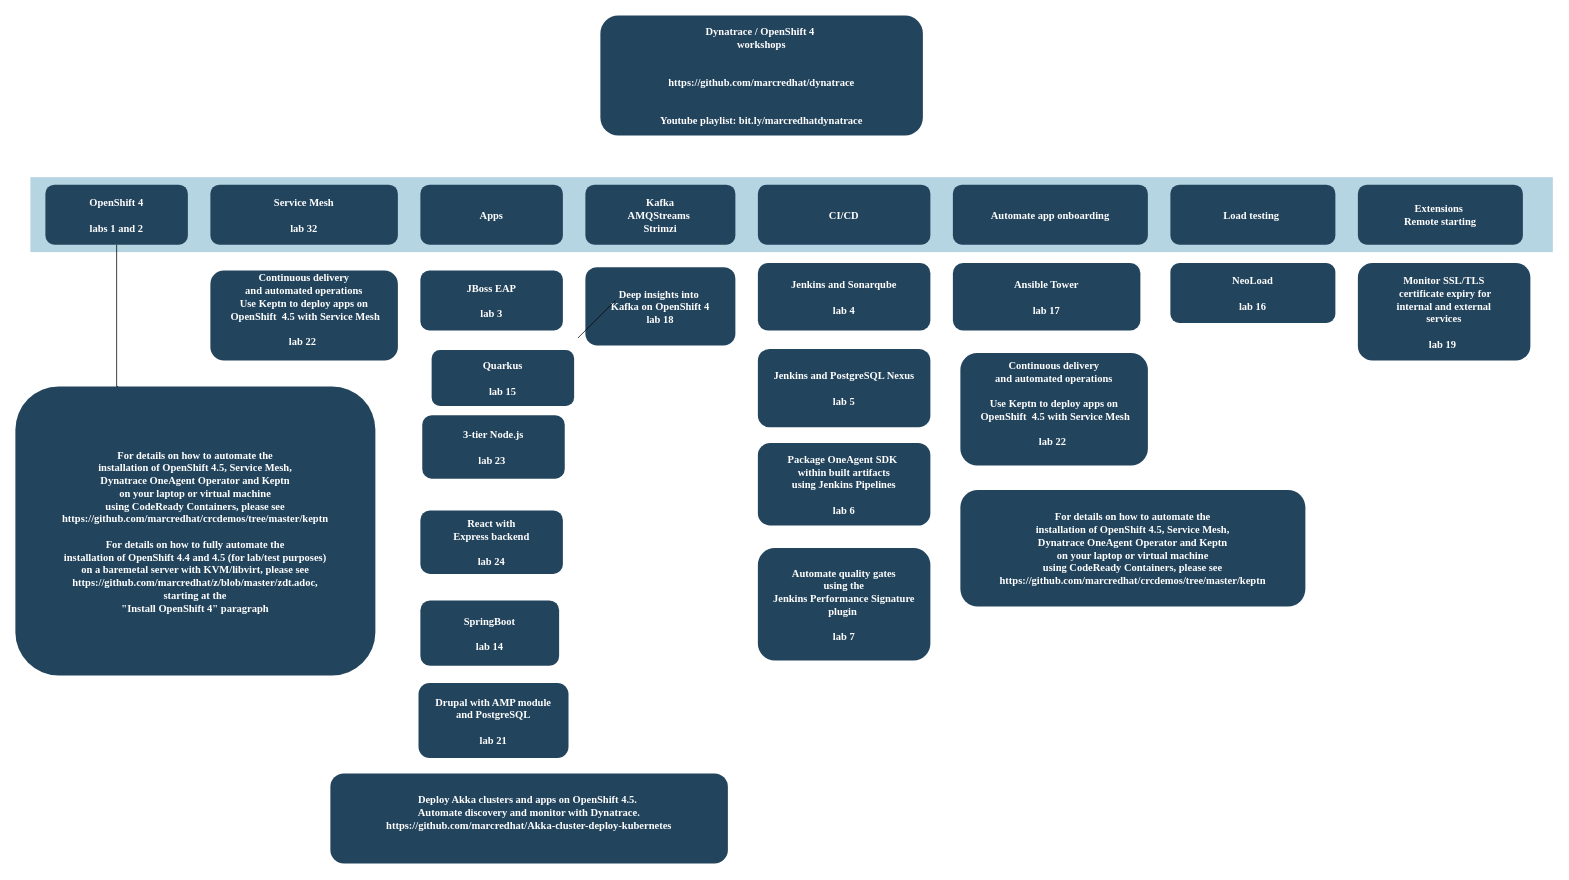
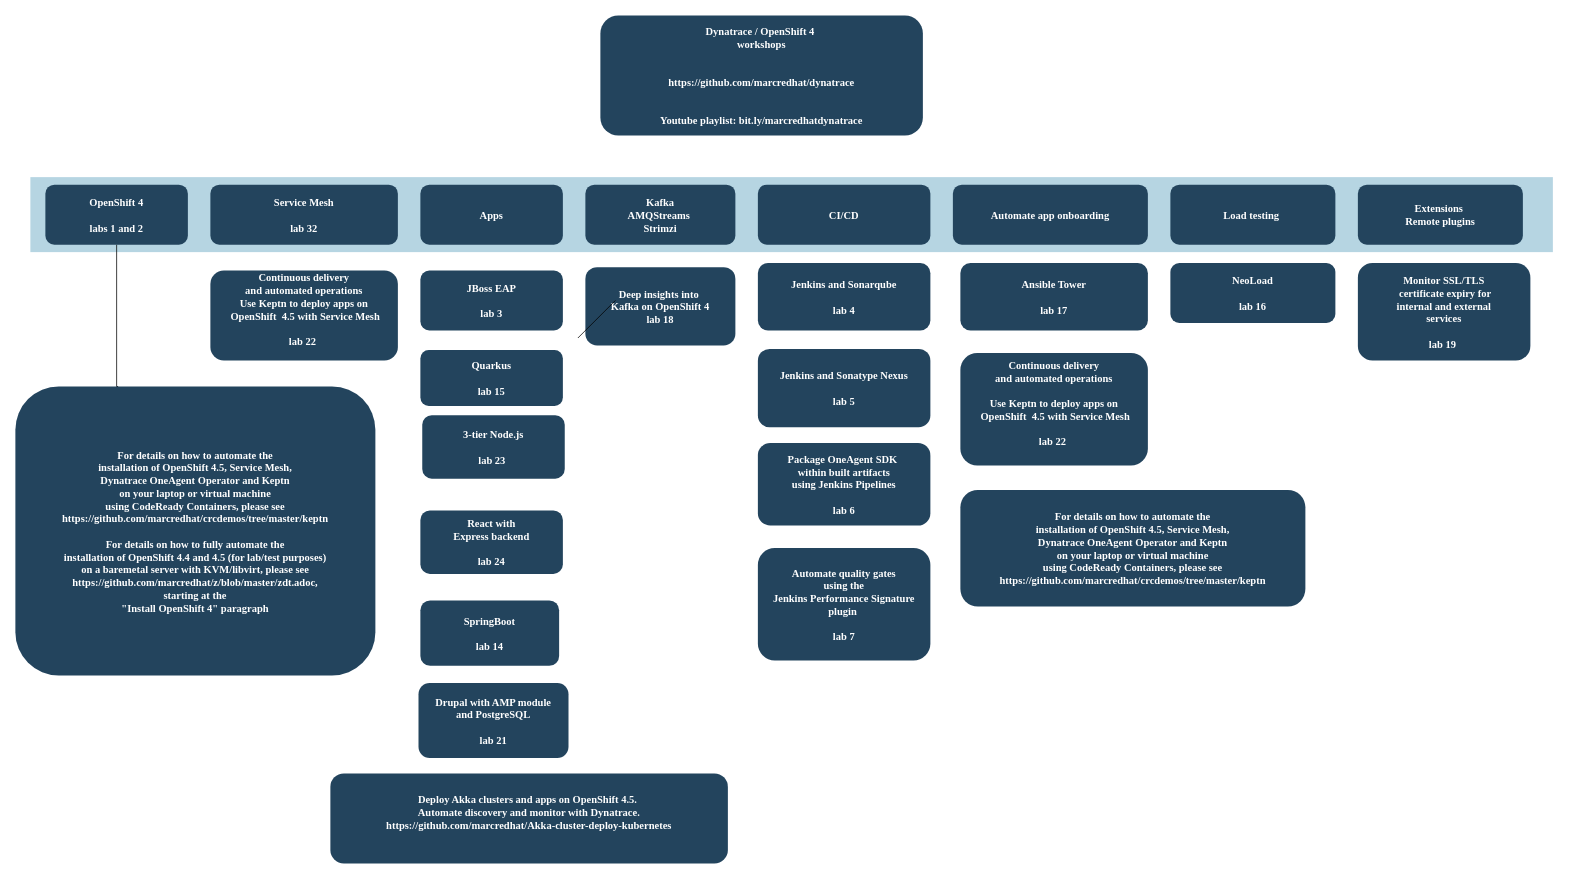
node "Extensions Remote starting": label "Extensions Remote starting" -> "Extensions Remote plugins"
node "Ansible Tower lab 17": moved (1047, 297) -> (1054, 297)
node "Jenkins and PostgreSQL Nexus lab 5": label "Jenkins and PostgreSQL Nexus lab 5" -> "Jenkins and Sonatype Nexus lab 5"
node "Quarkus lab 15": moved (503, 378) -> (492, 378)
